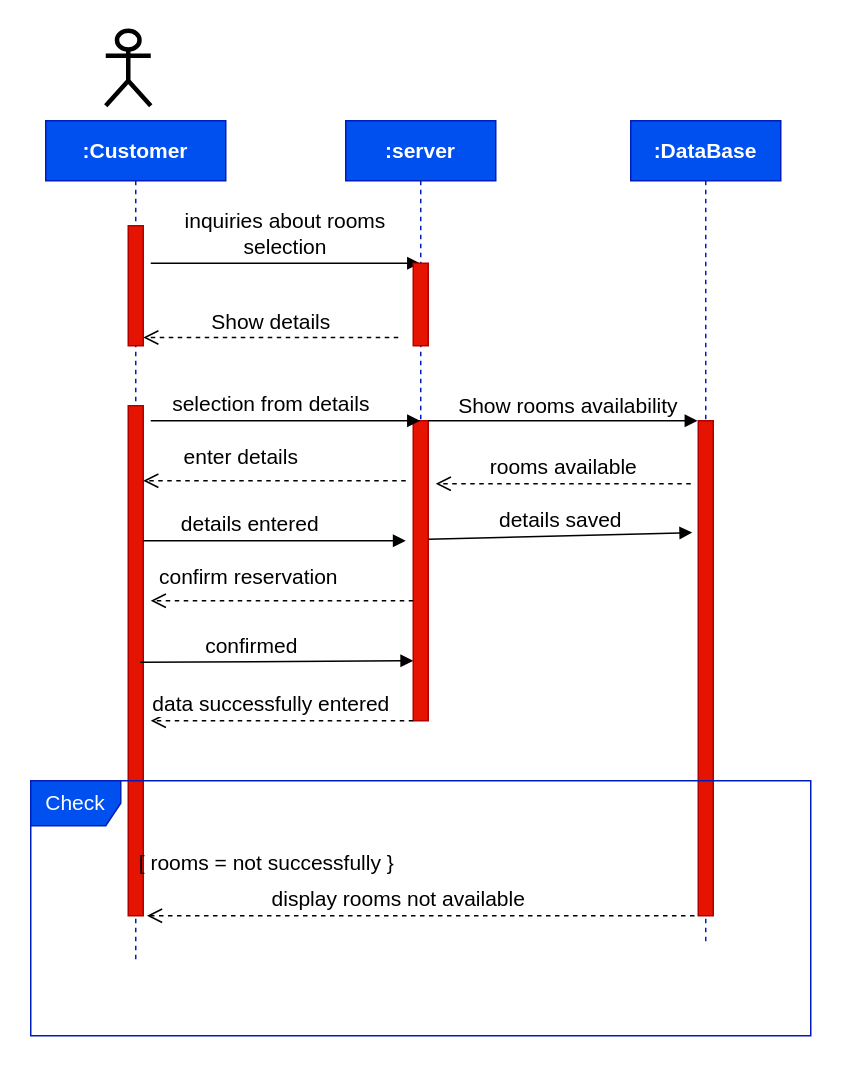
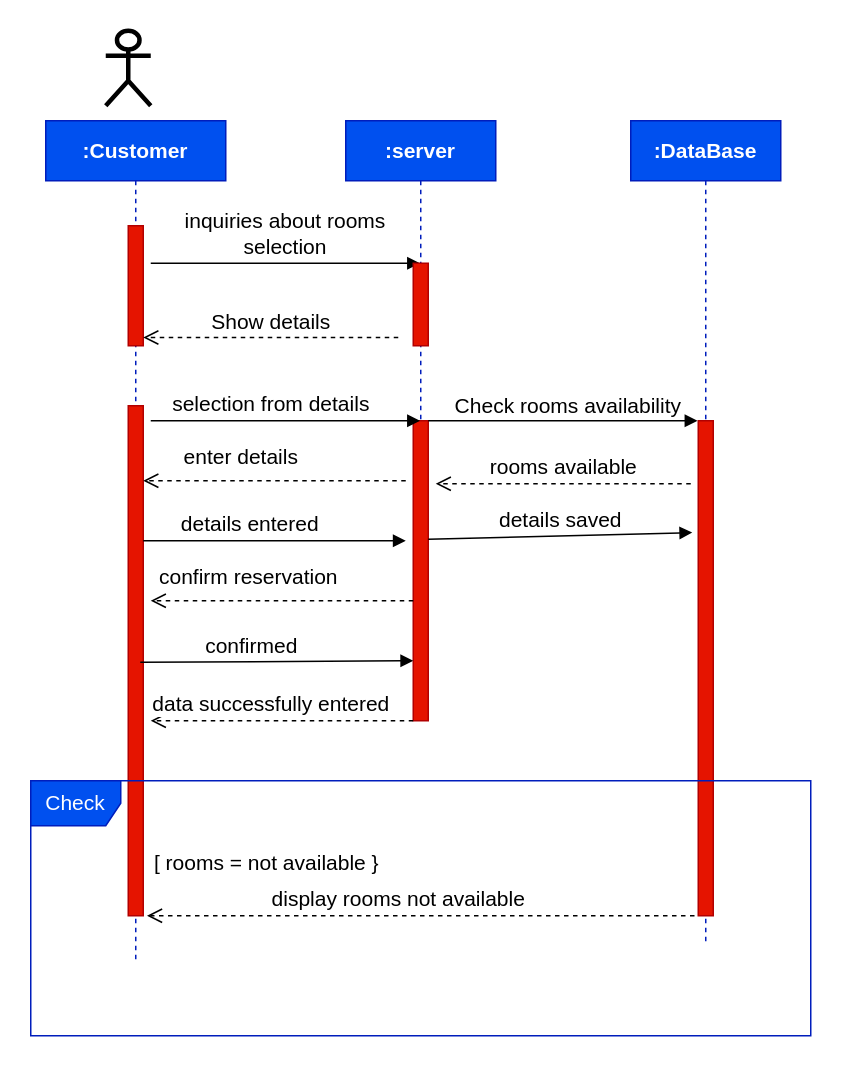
node "Show rooms availability": label "Show rooms availability" -> "Check rooms availability"
node "[ rooms = not successfully }": label "[ rooms = not successfully }" -> "[ rooms = not available }"
